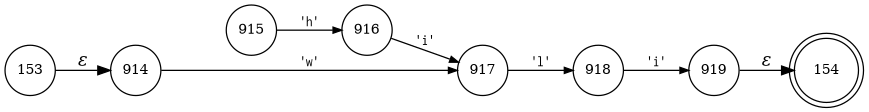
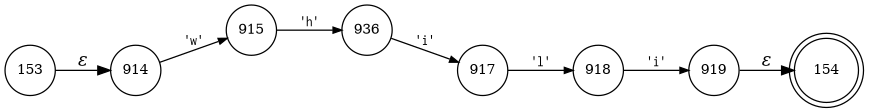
node "916": label "916" -> "936"
edge "914" -> "917": now "914" -> "915"
